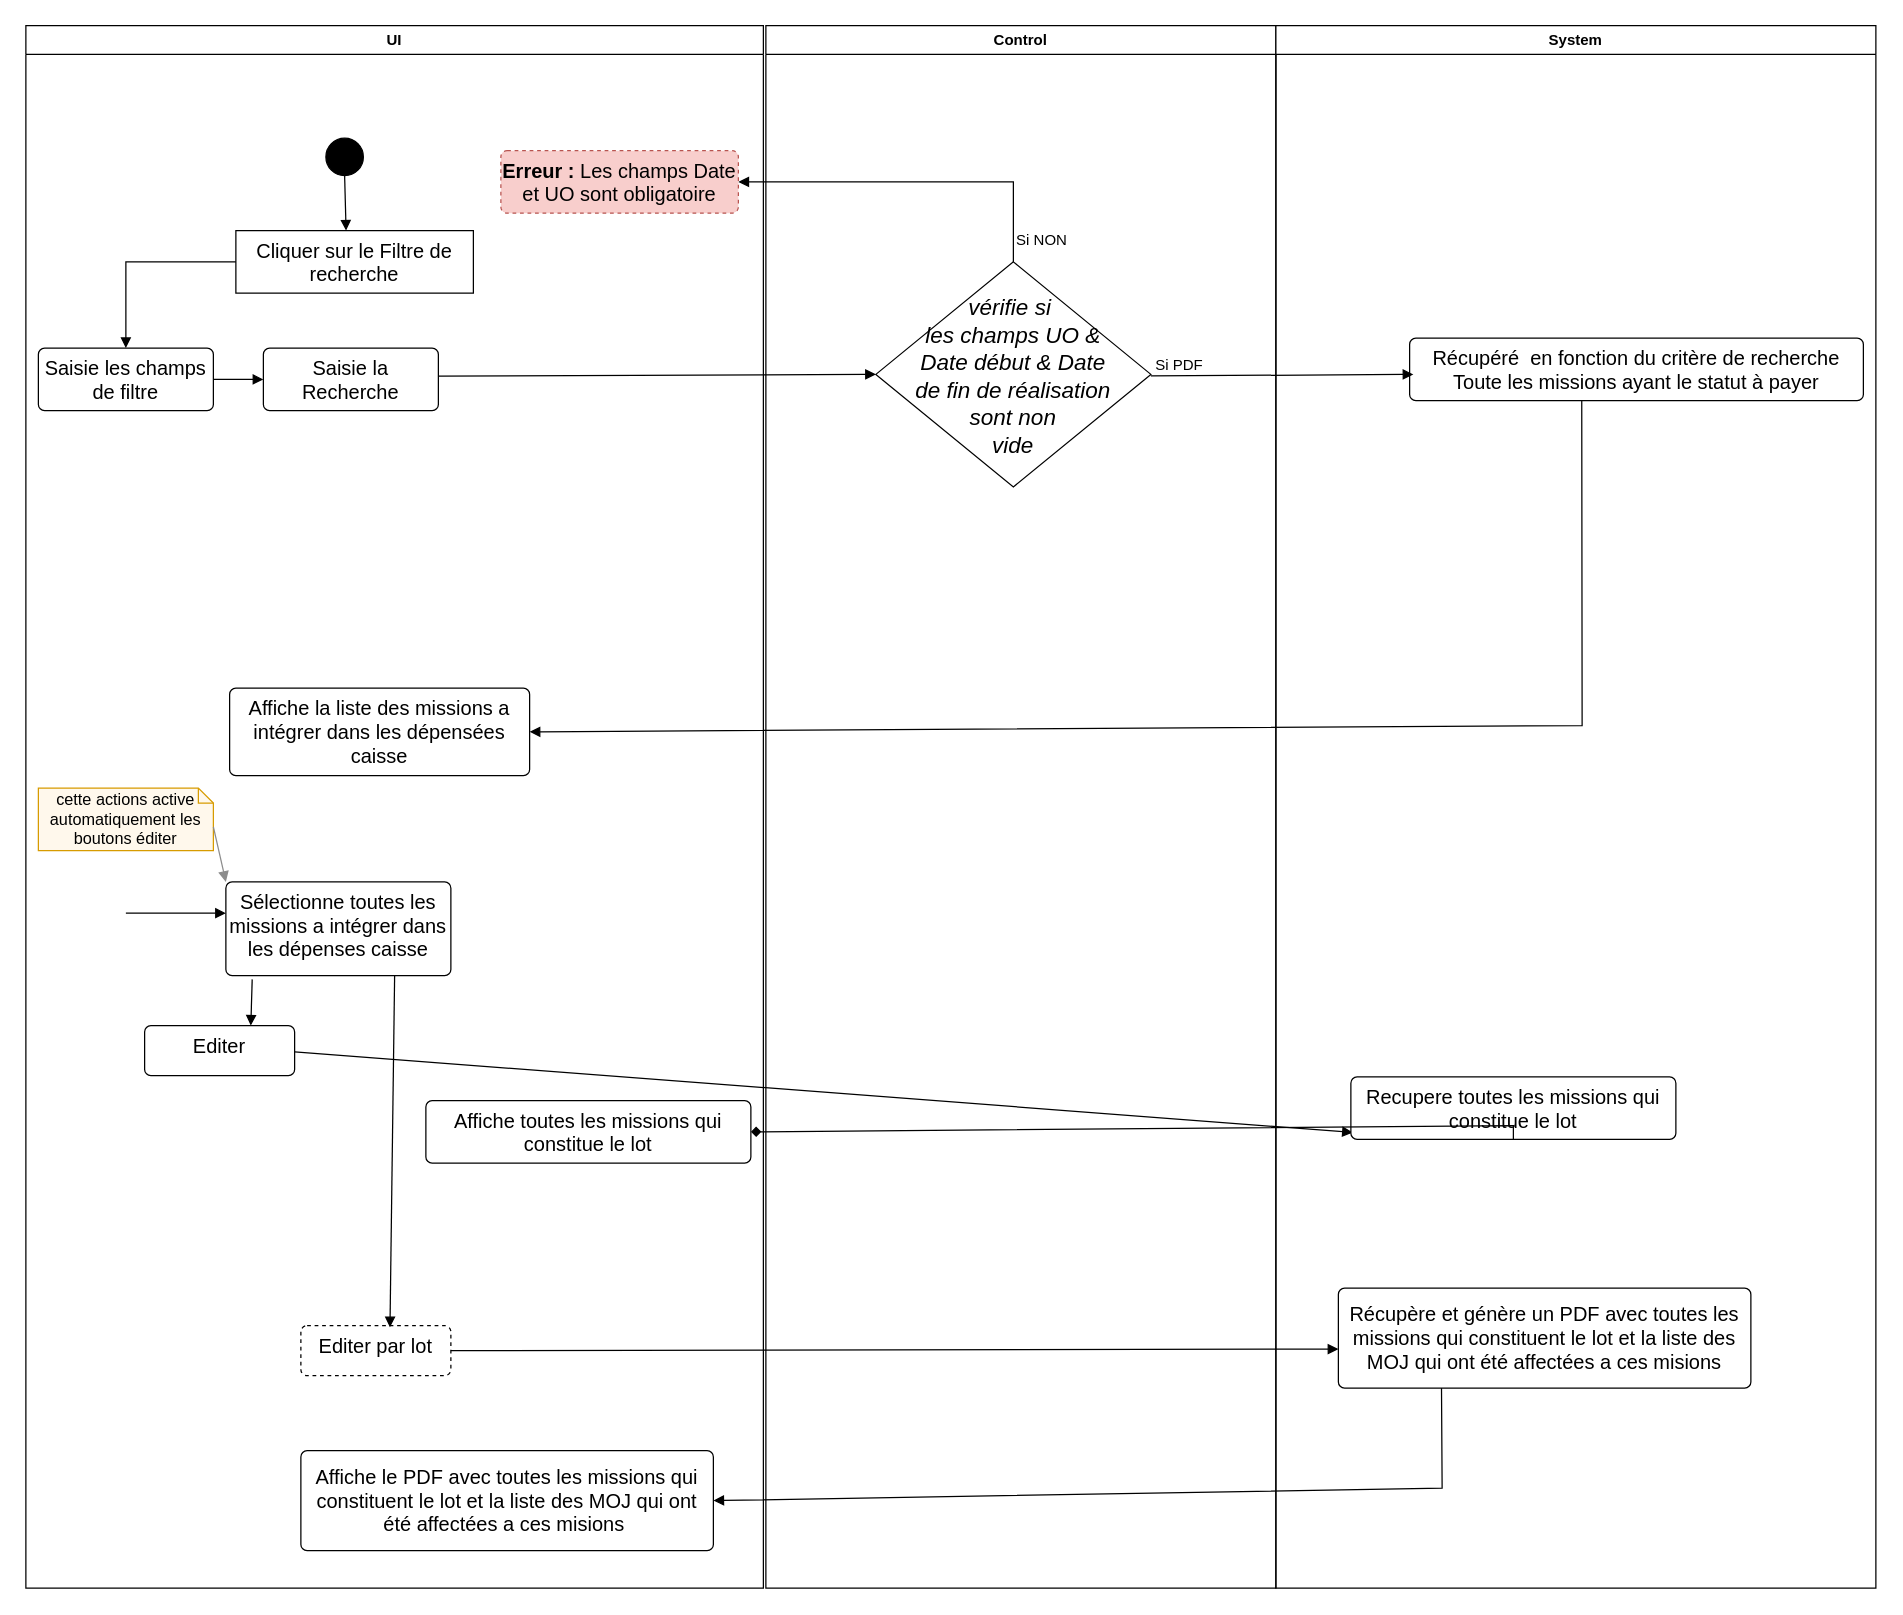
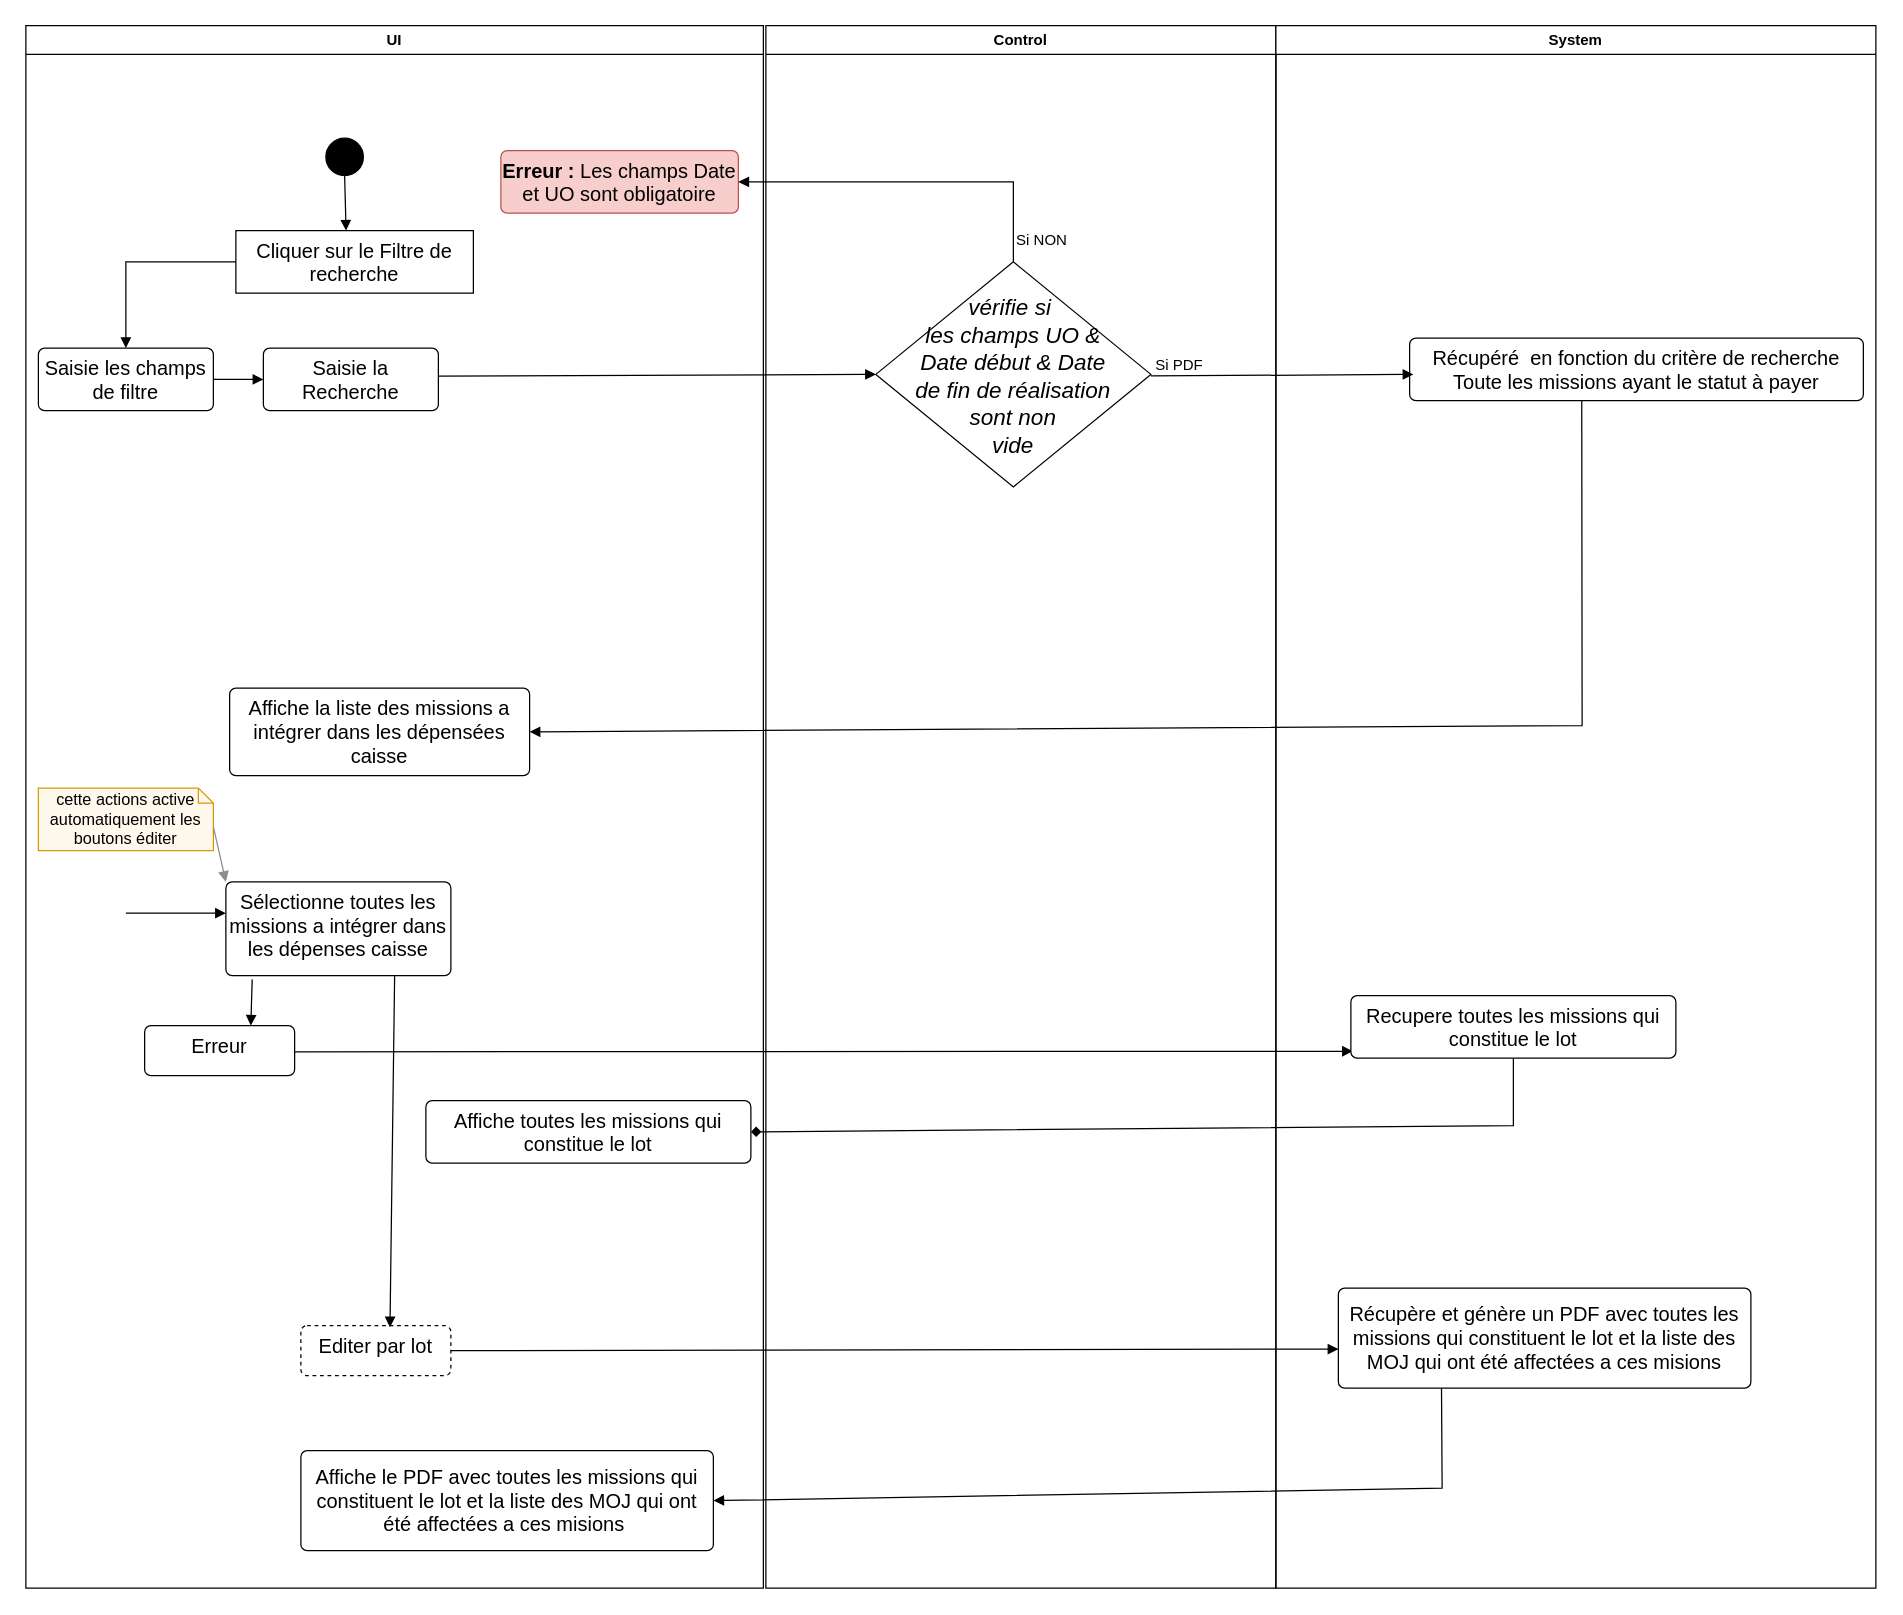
node "Erreur : Les champs Date et UO sont obligatoire": style dashed -> solid
node "Editer": label "Editer" -> "Erreur"
node "Recupere toutes les missions qui constitue le lot": moved (1513, 1108) -> (1513, 1027)
